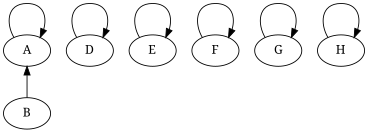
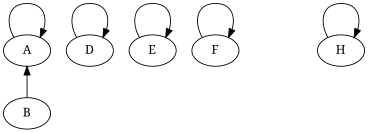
node "G": removed
